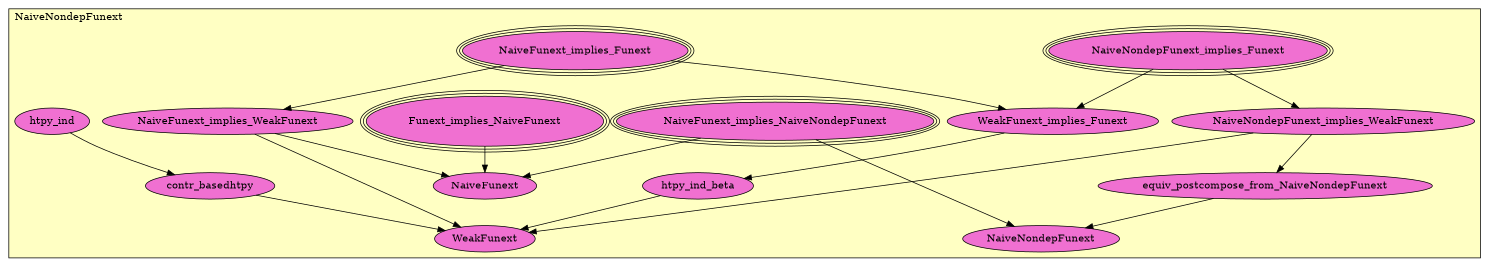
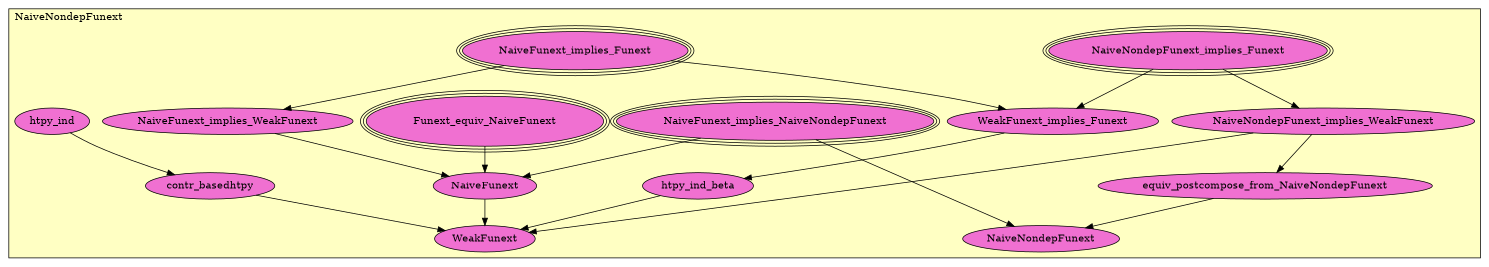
node "Funext_implies_NaiveFunext": label "Funext_implies_NaiveFunext" -> "Funext_equiv_NaiveFunext"
edge "NaiveFunext_implies_WeakFunext" -> "WeakFunext": now "NaiveFunext" -> "WeakFunext"
